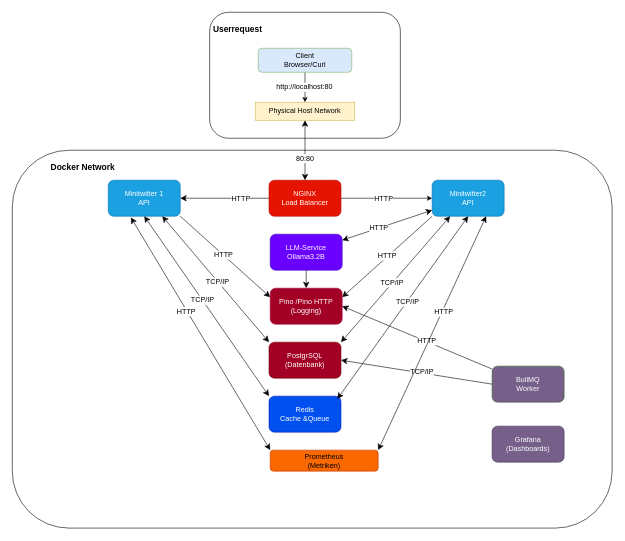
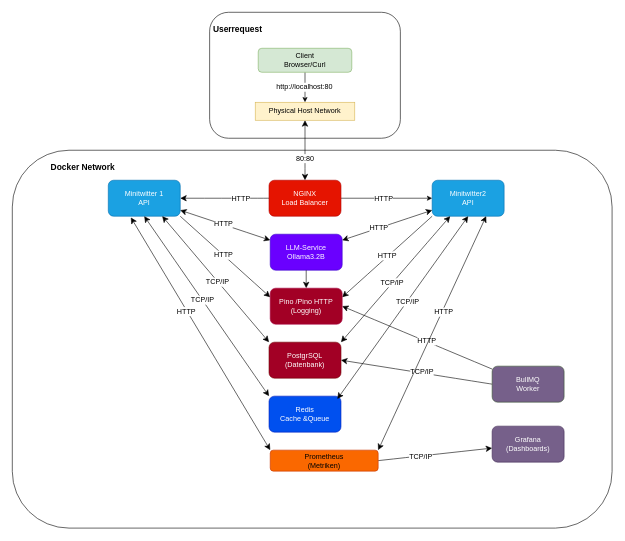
node "Client Browser/Curl": fillcolor #dae8fc -> #d5e8d4
edge "Minitwitter 1 API" -- "LLM-Service Ollama3.2B": added, label "HTTP"
edge "Prometheus (Metriken)" -> "Grafana (Dashboards)": added, label "TCP/IP"
